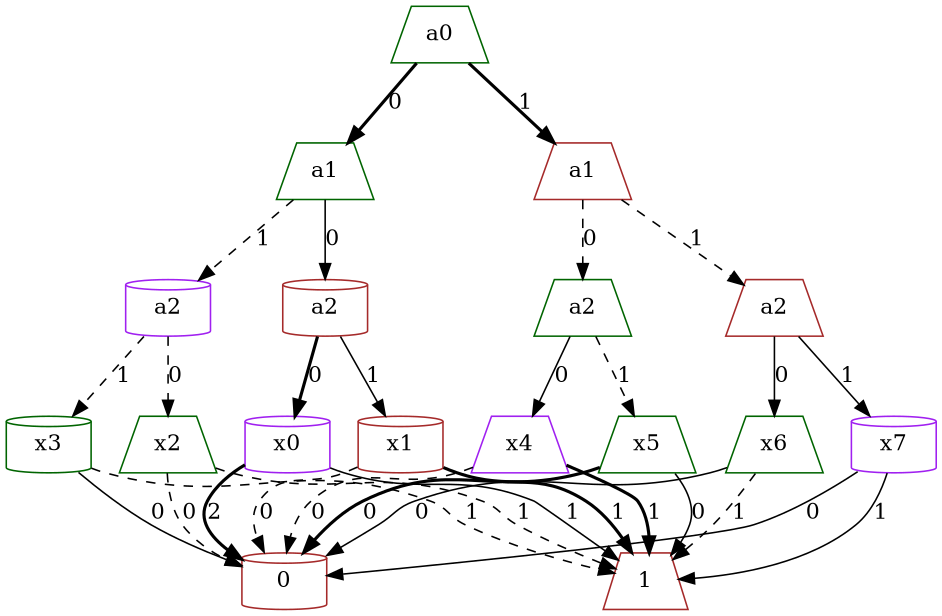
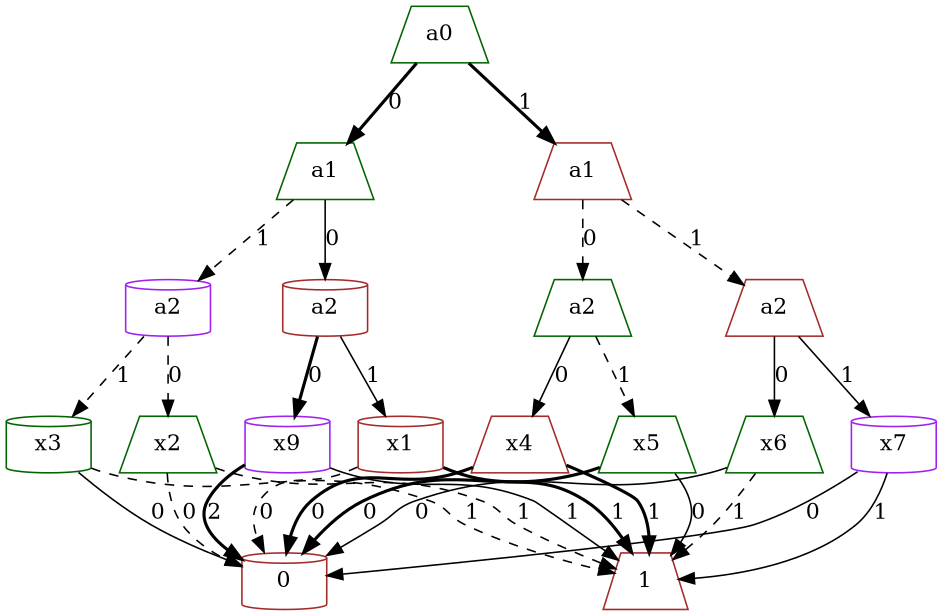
node "x0": label "x0" -> "x9"
node "x4": color purple -> brown
edge "x4" -> "0": style dashed -> bold
